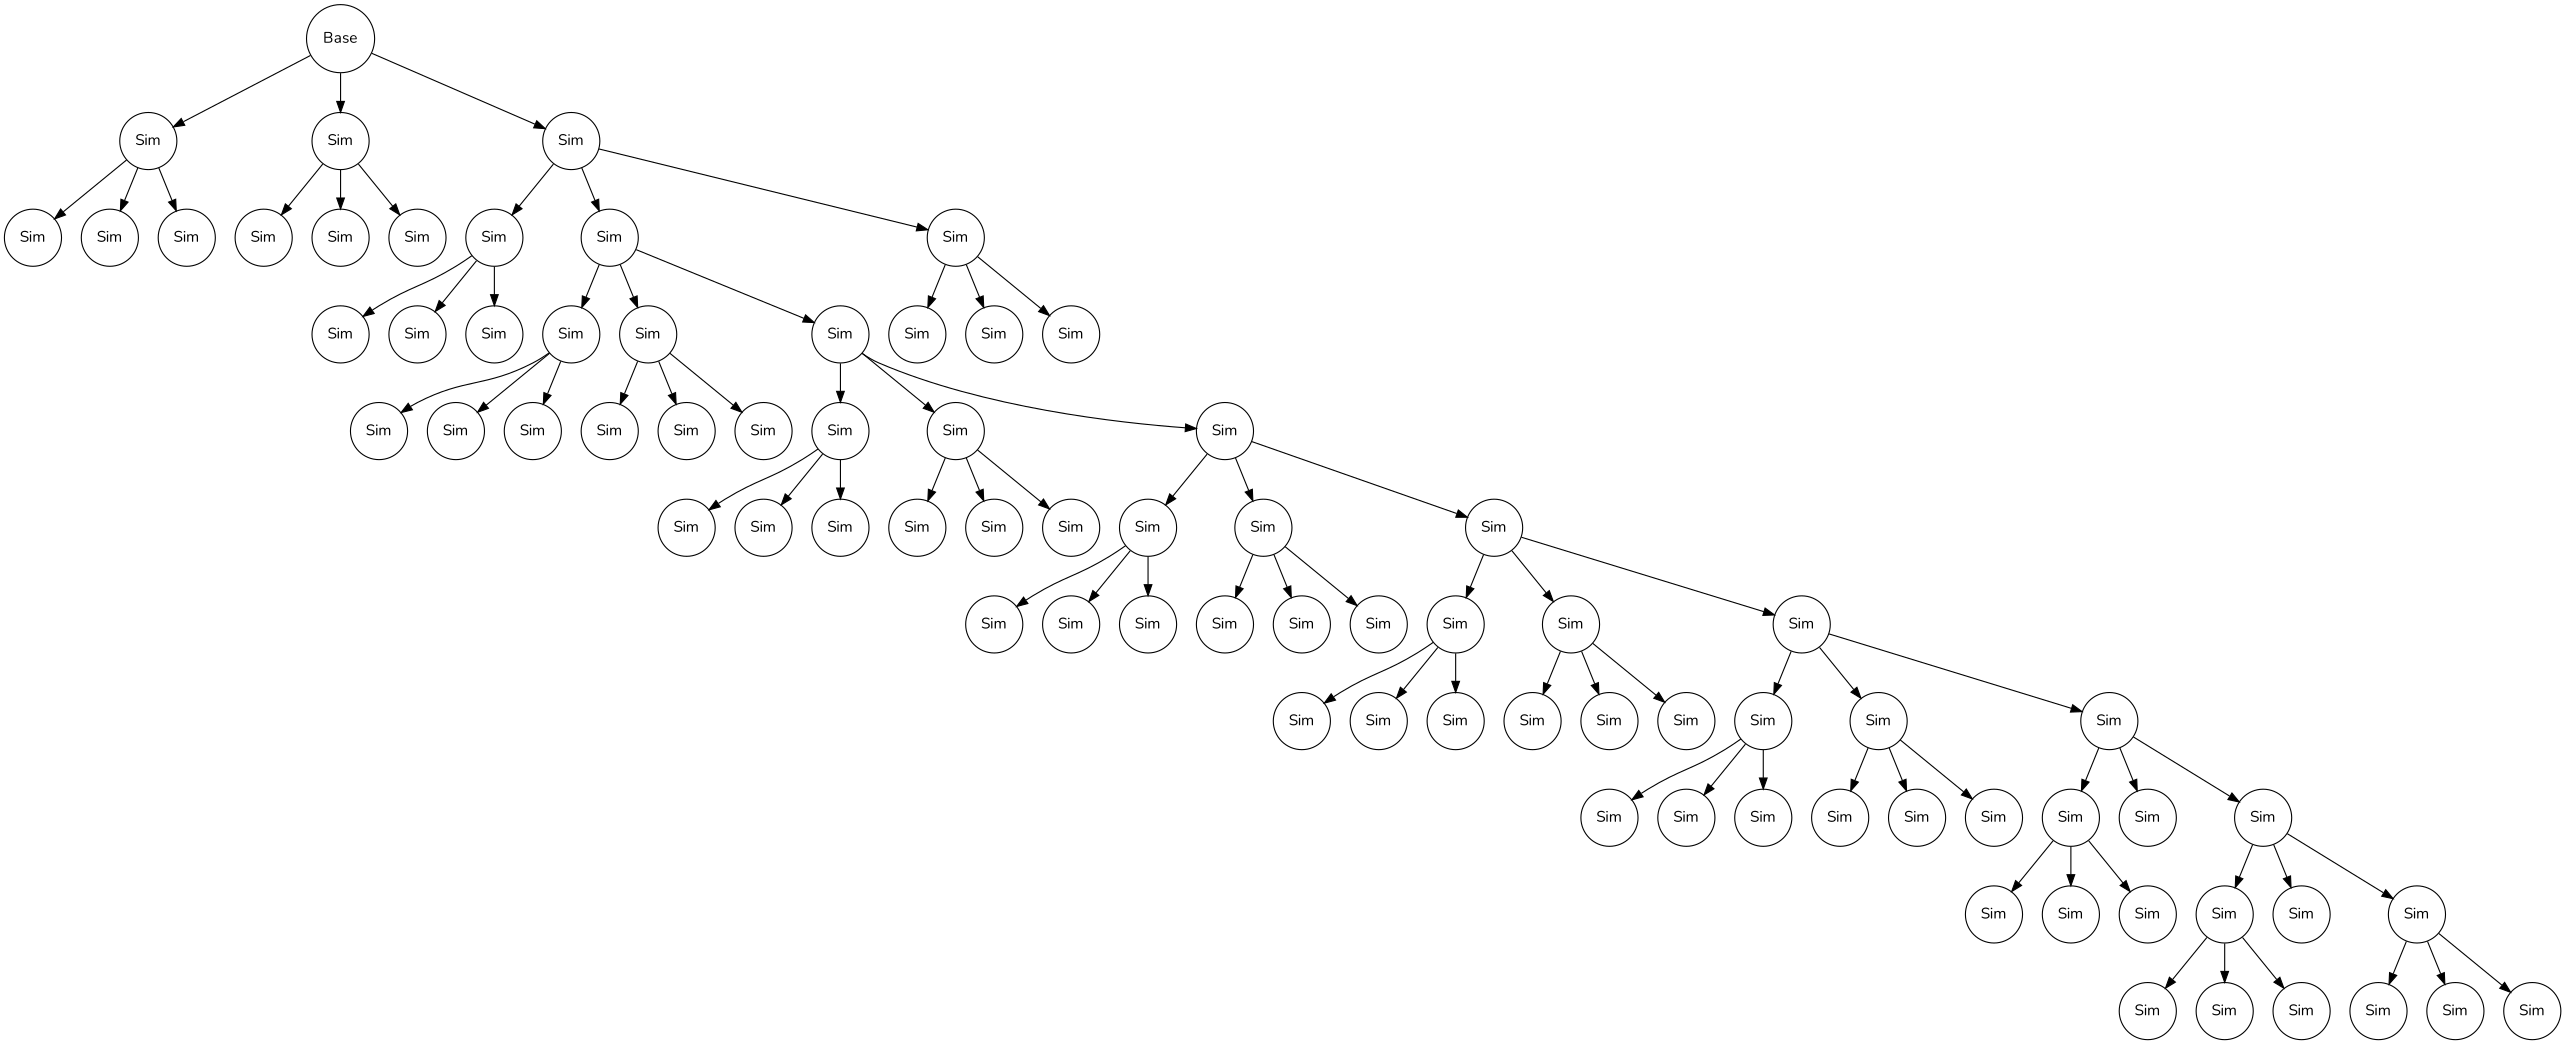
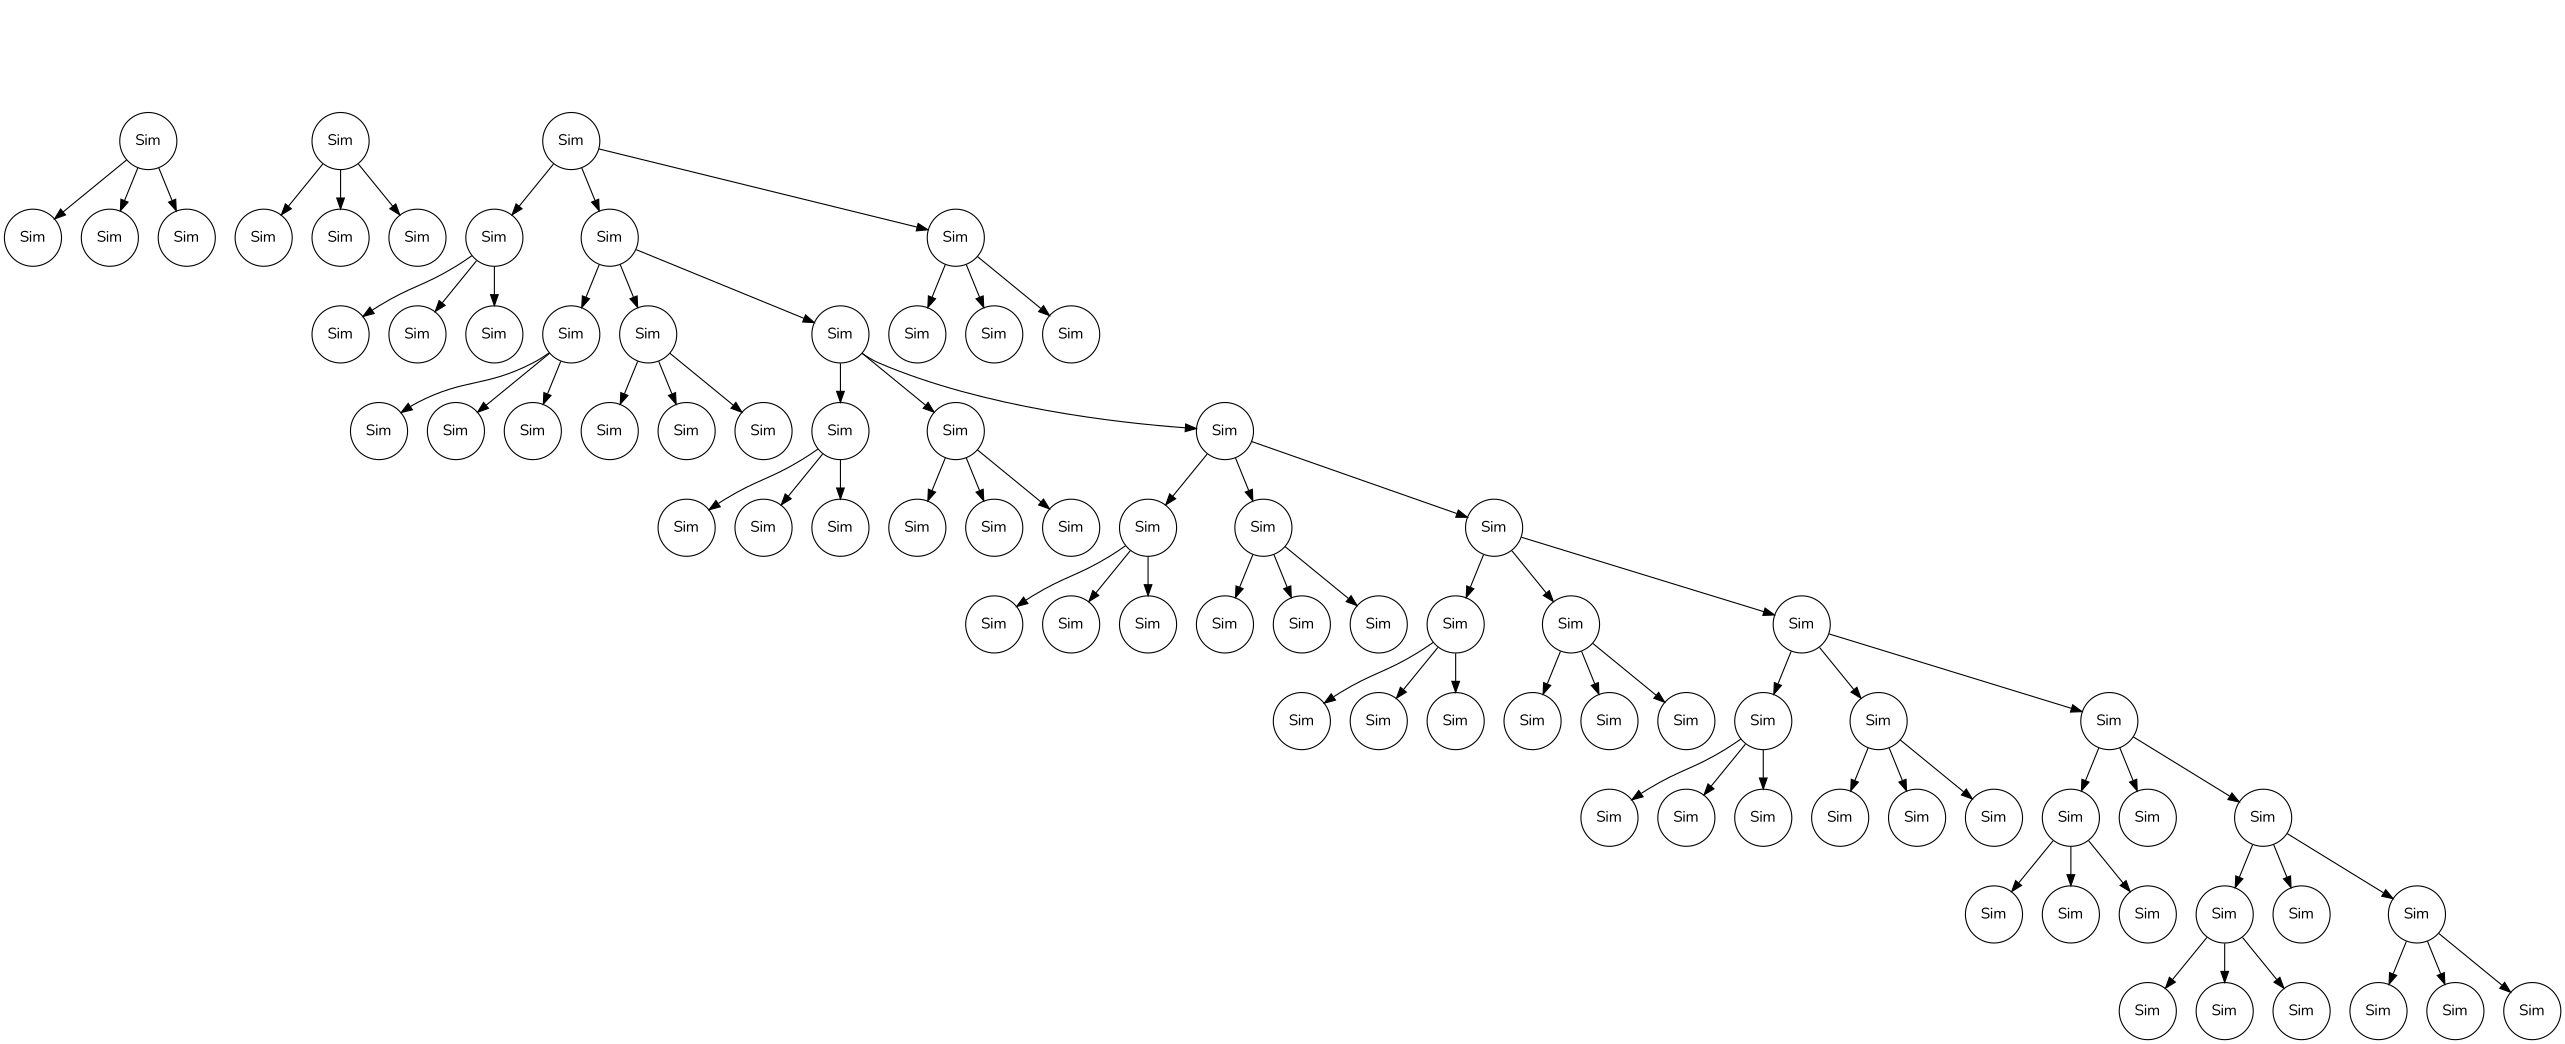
node "Base": removed
